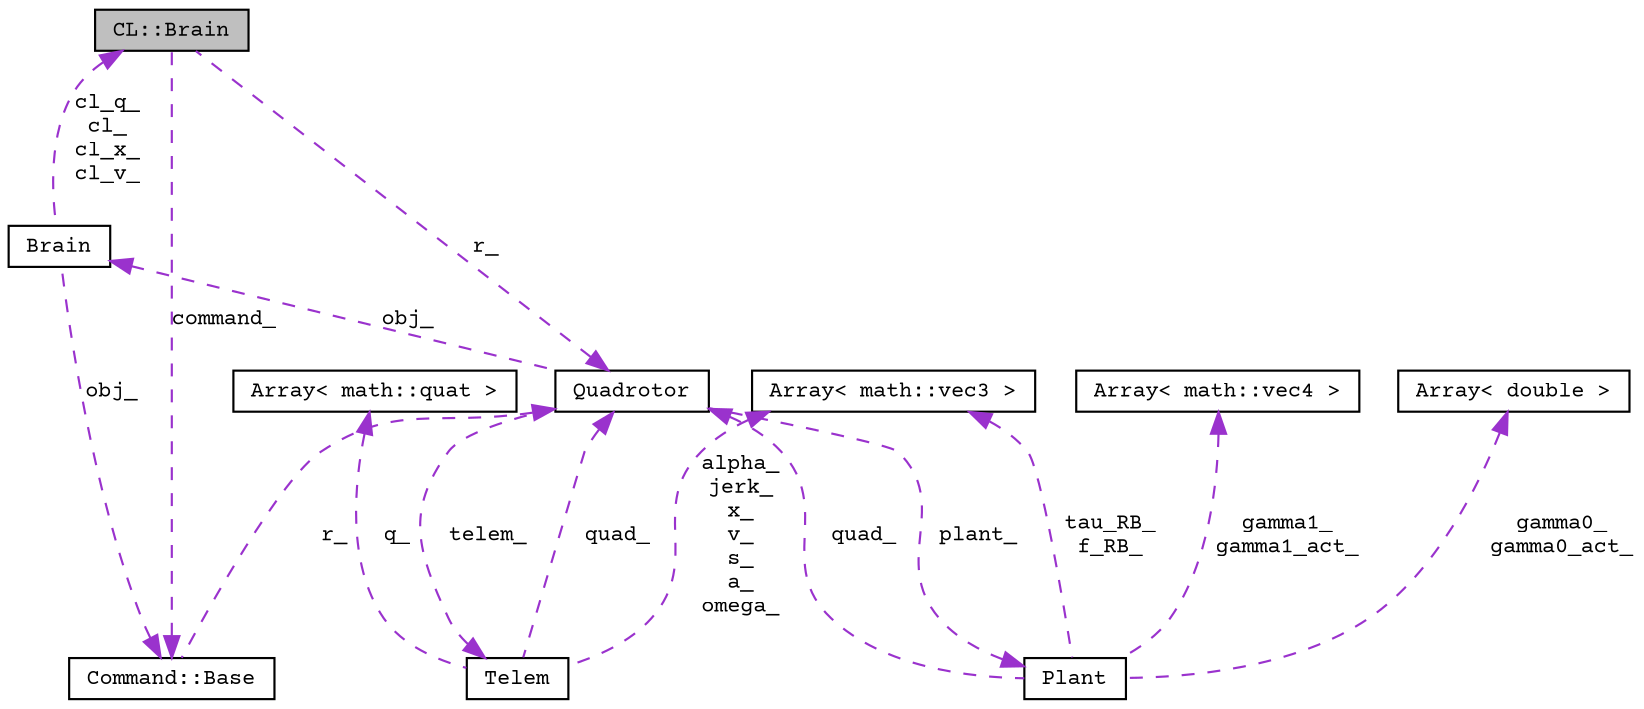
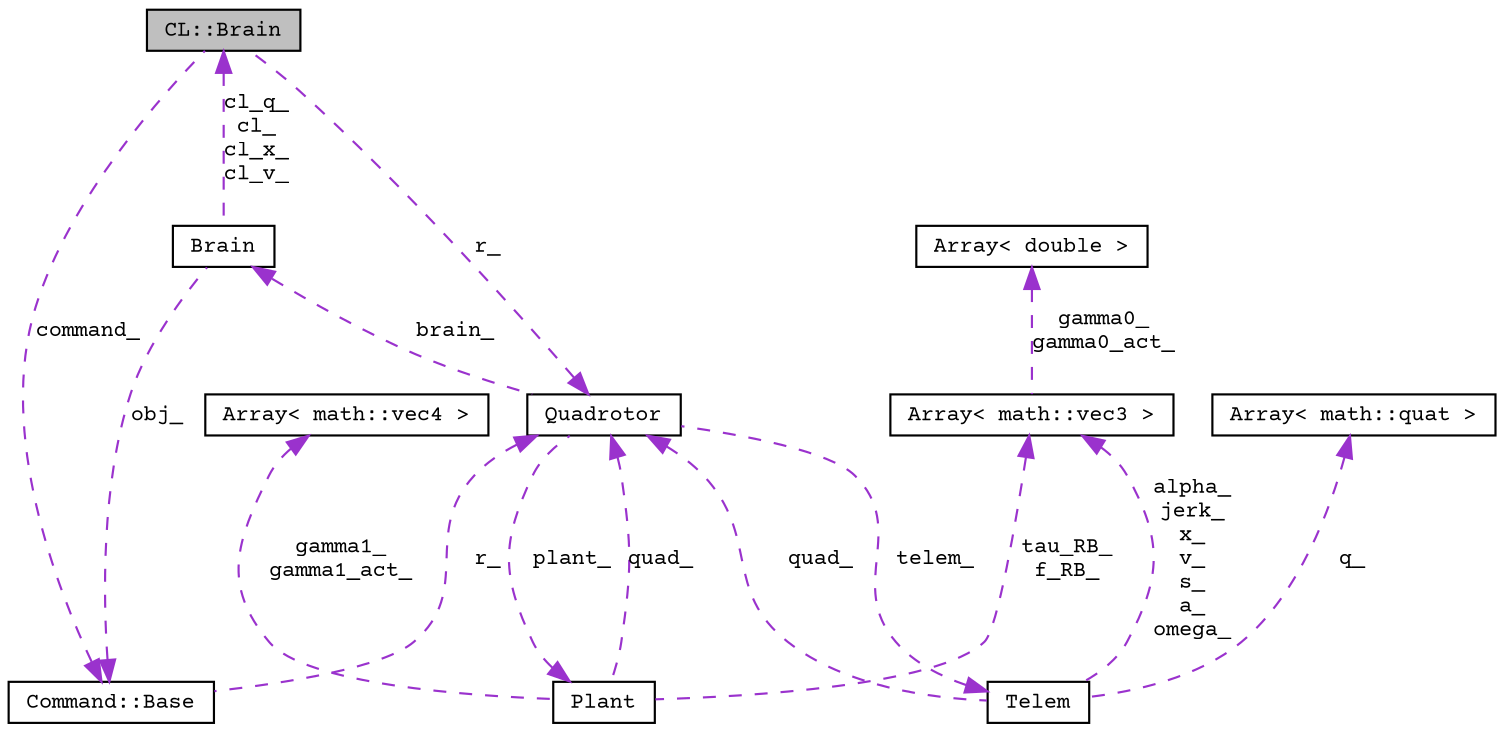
edge "Quadrotor" -> "Brain": label "obj_" -> "brain_"
edge "Plant" -> "Array< double >": now "Array< math::vec3 >" -> "Array< double >"
